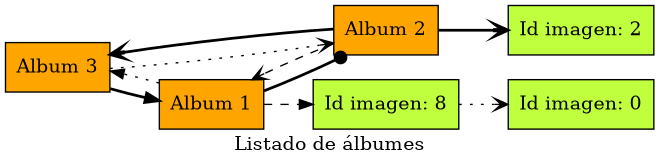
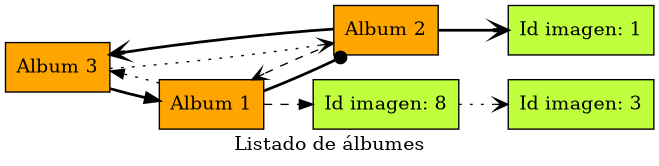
node "Id imagen: 2": label "Id imagen: 2" -> "Id imagen: 1"
node "Id imagen: 0": label "Id imagen: 0" -> "Id imagen: 3"
